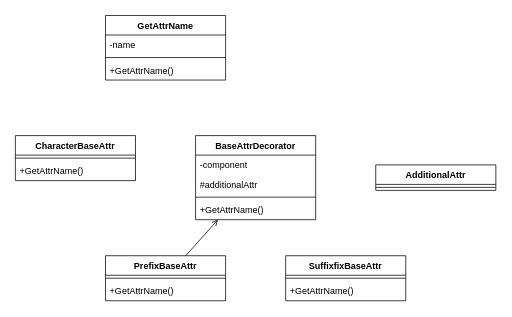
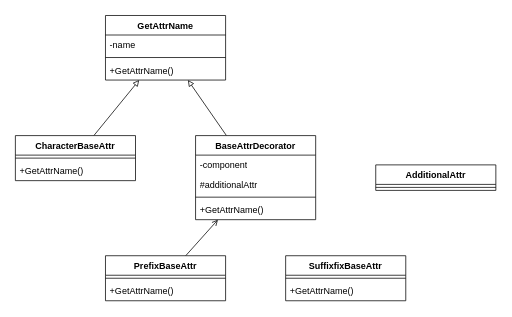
edge "CharacterBaseAttr" -> "GetAttrName": added
edge "BaseAttrDecorator" -> "GetAttrName": added
